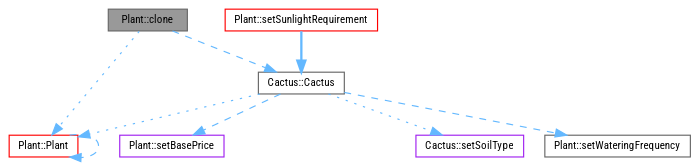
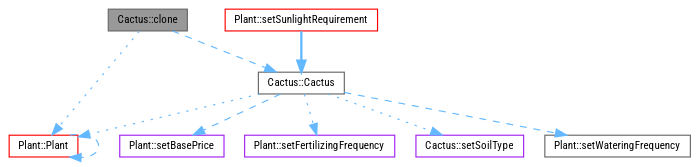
node "Plant::clone": label "Plant::clone" -> "Cactus::clone"
node "Plant::setFertilizingFrequency": added
